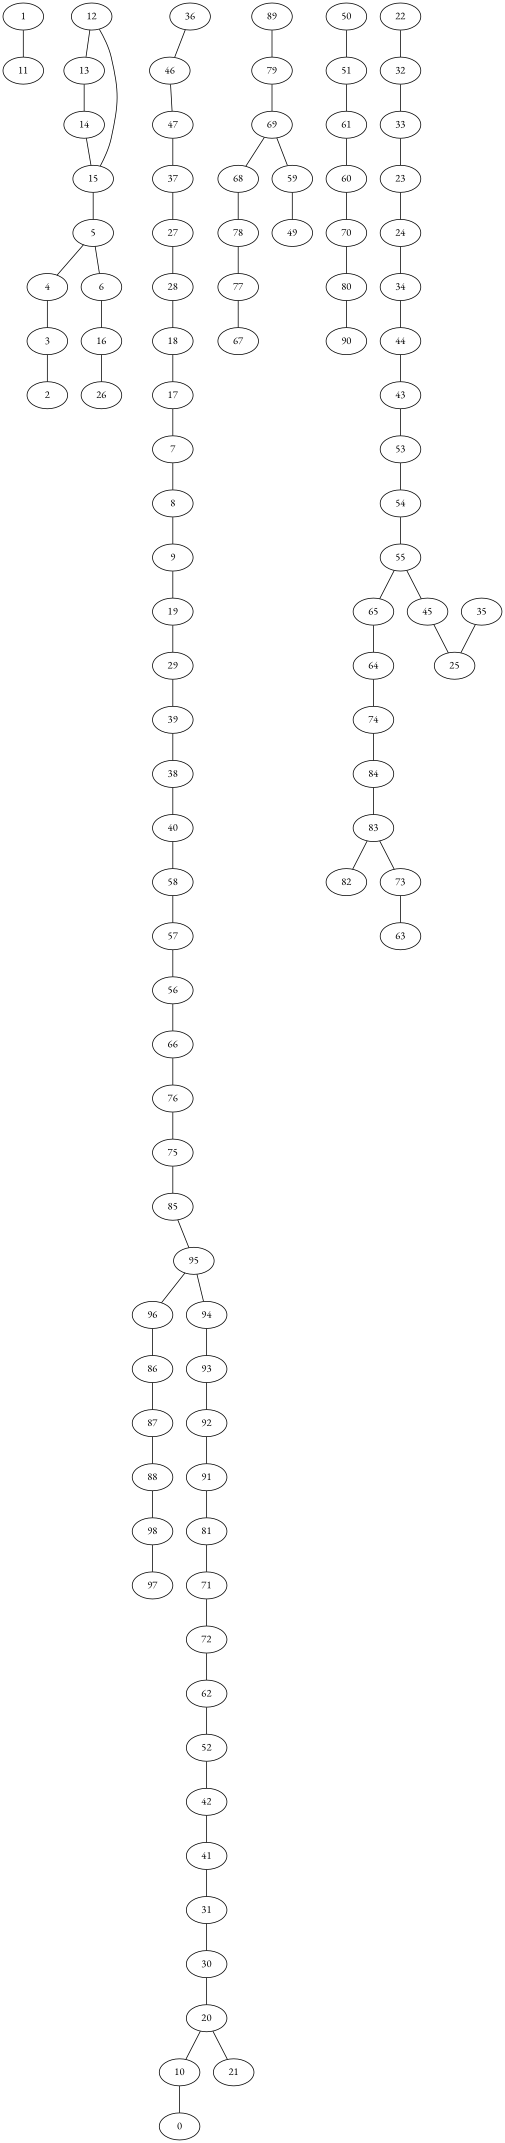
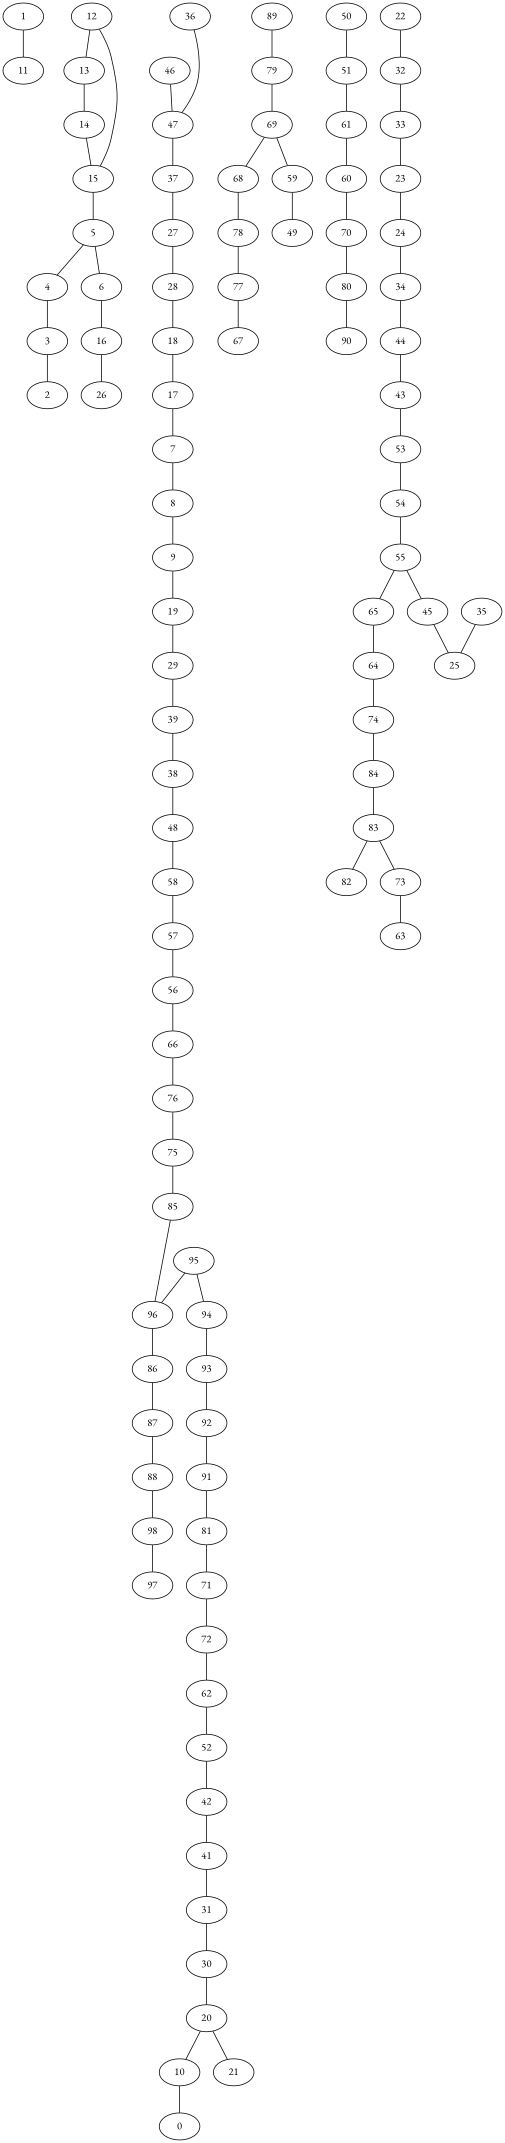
edge "36" -- "46": now "36" -- "47"
node "40": label "40" -> "48"
edge "85" -- "95": now "85" -- "96"
